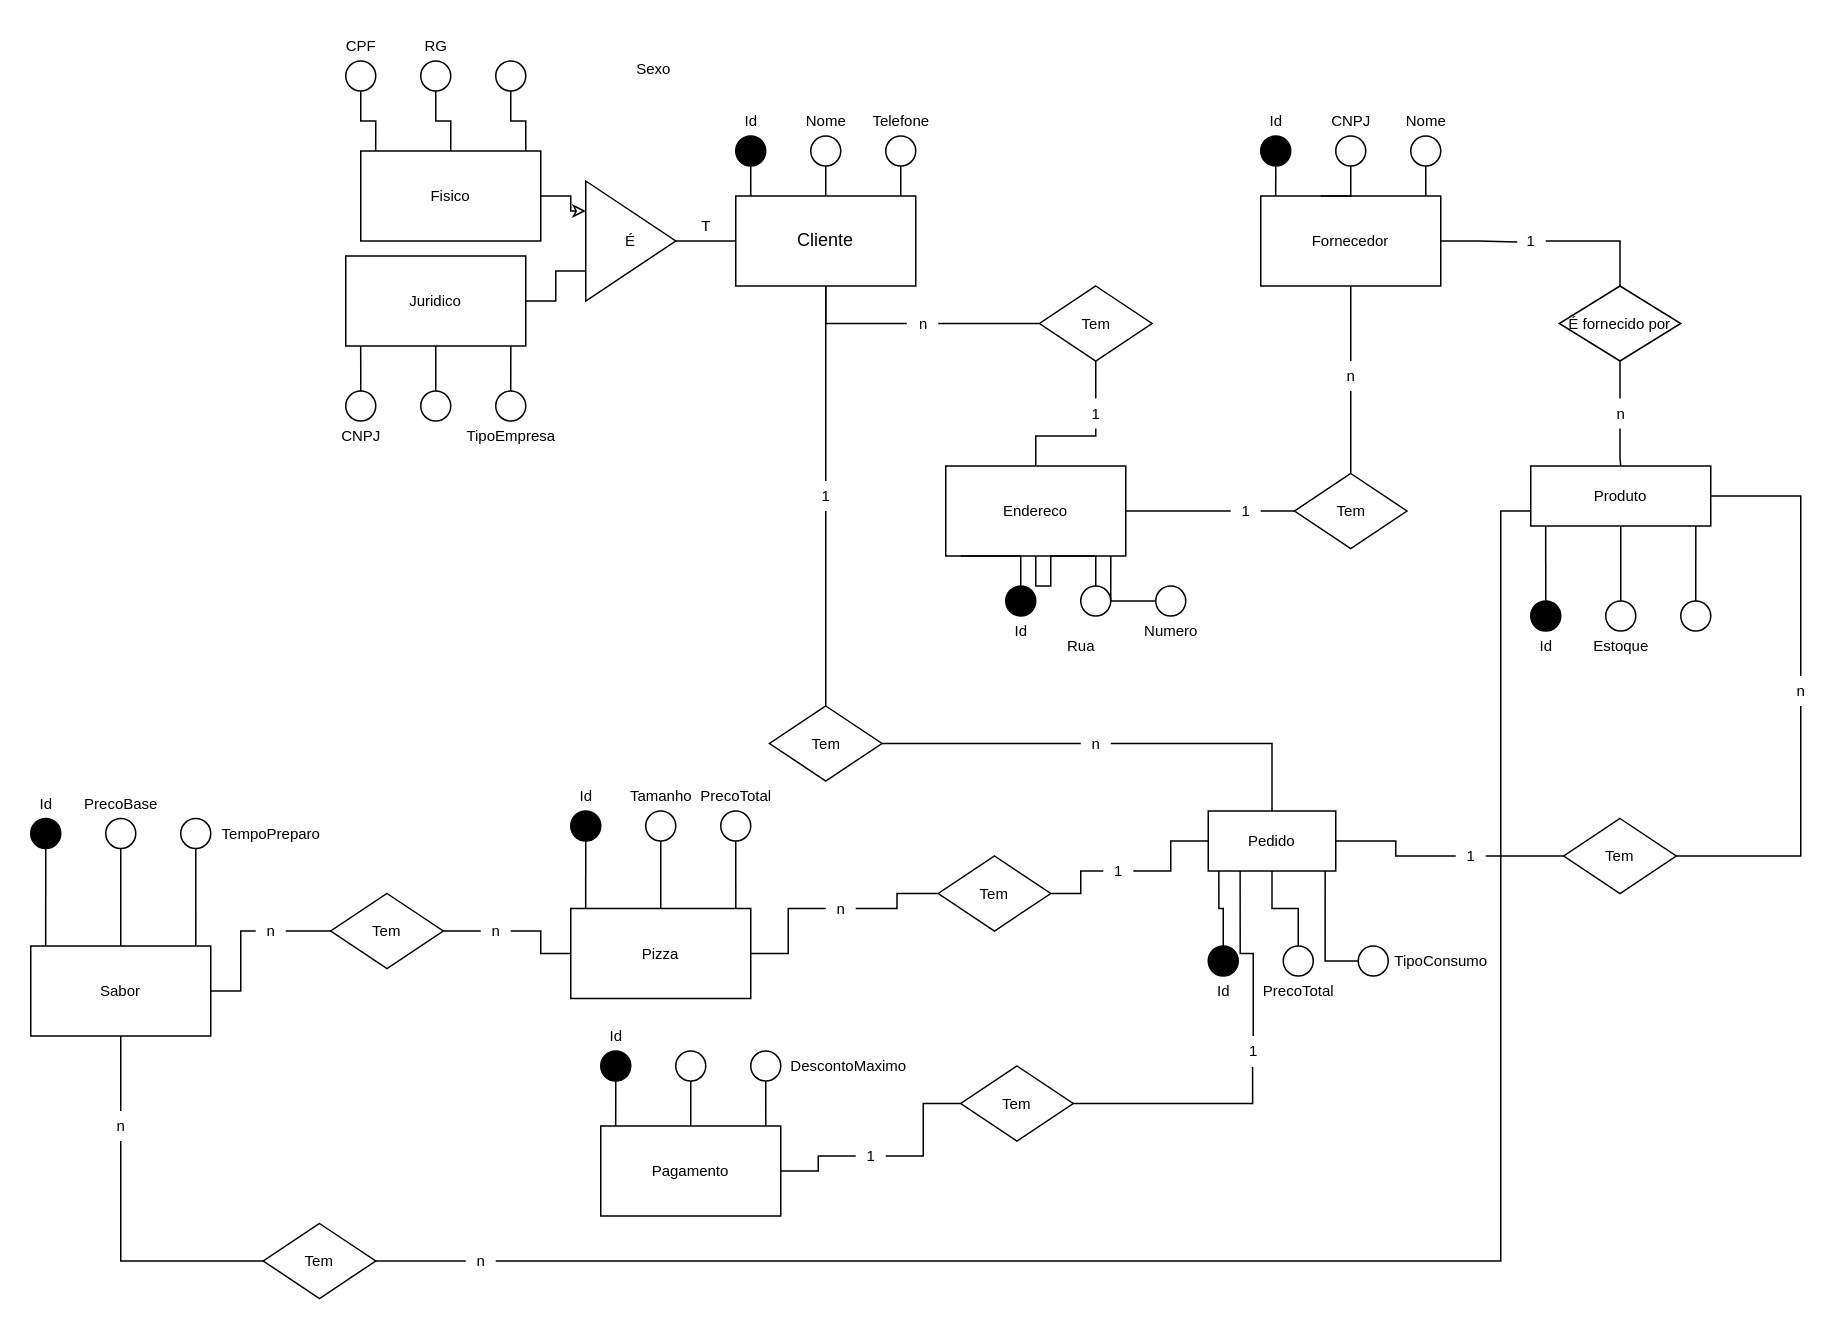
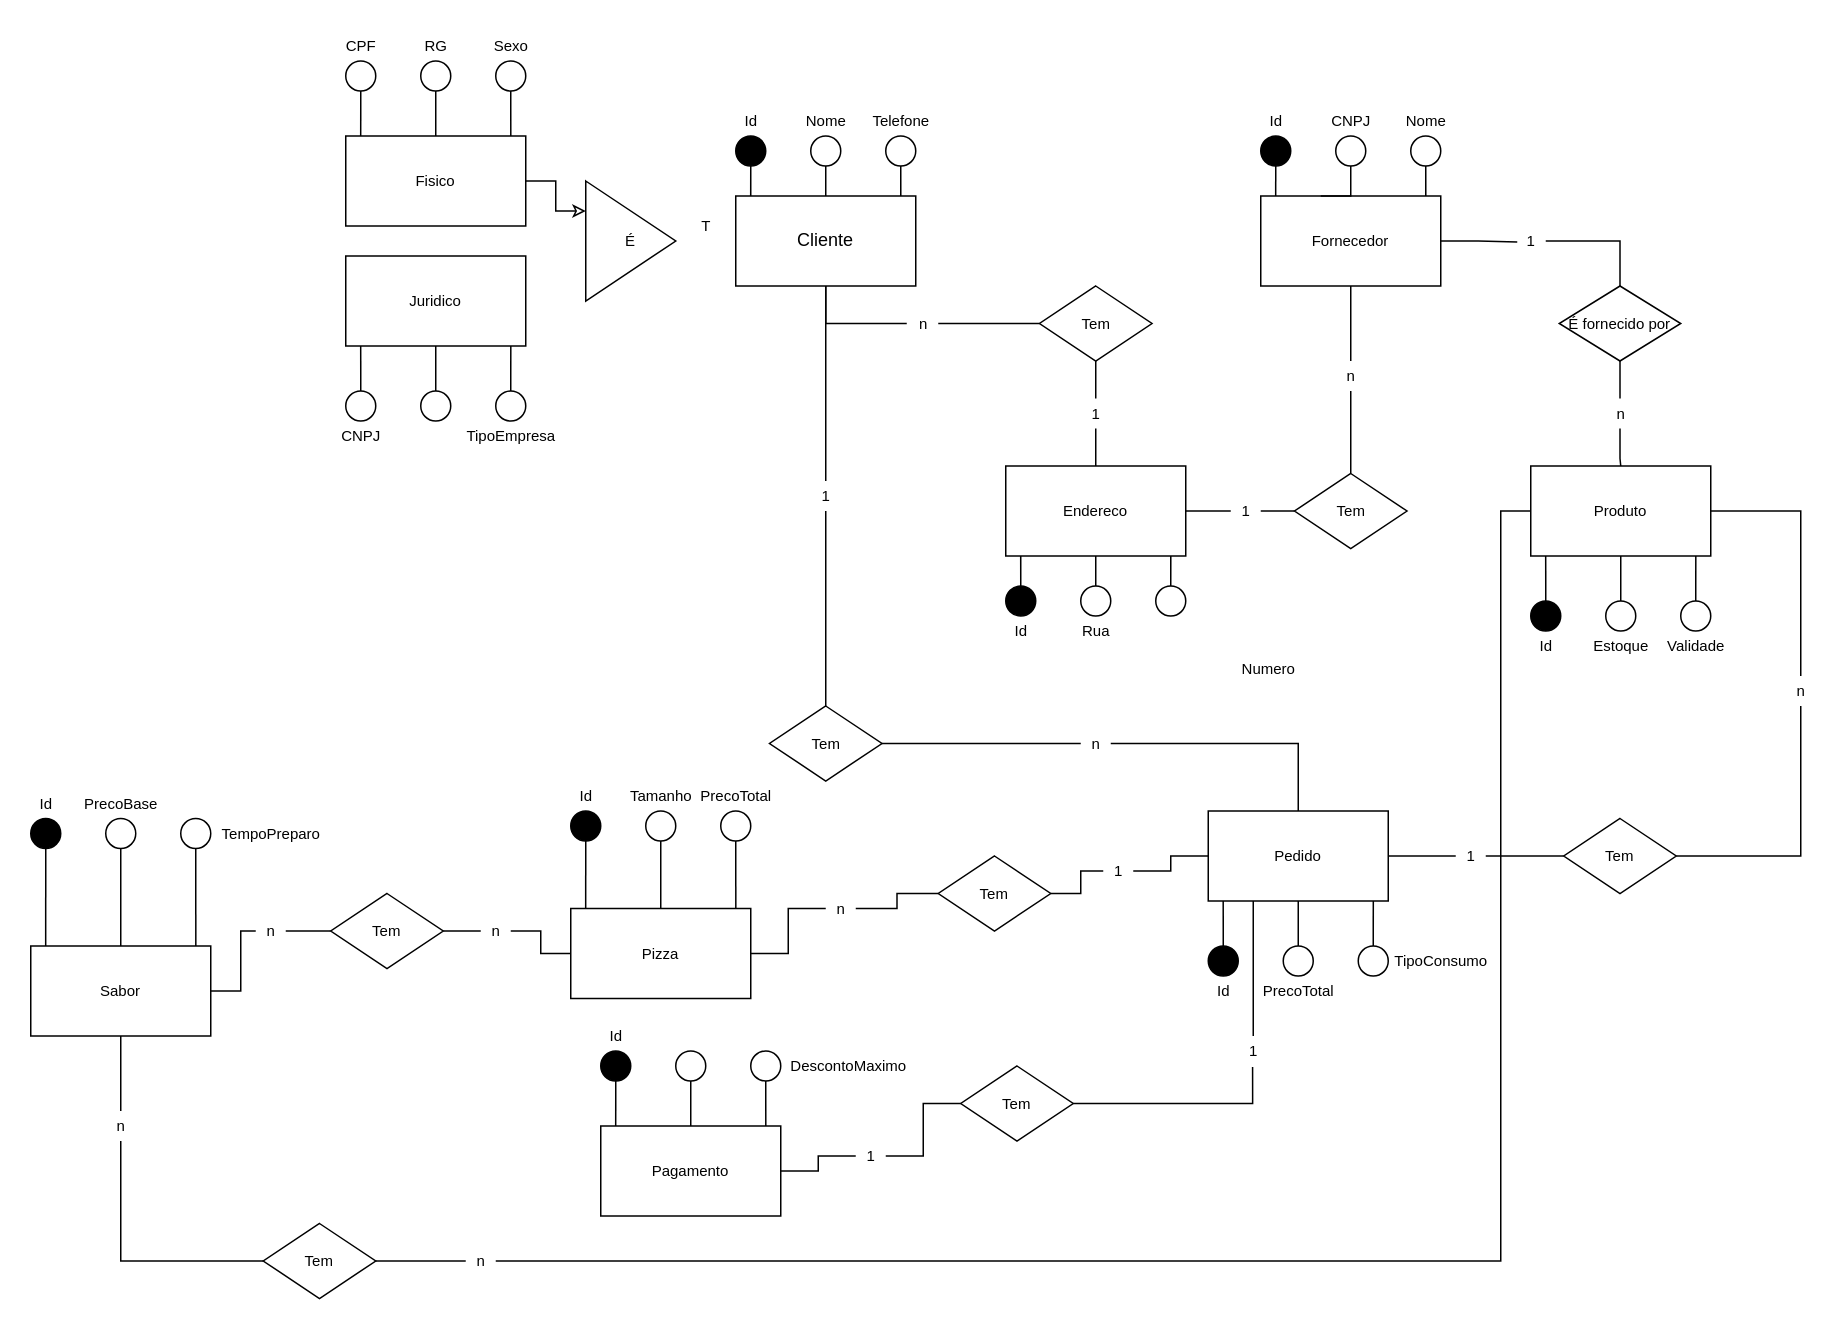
node "Sexo": moved (653, 68) -> (511, 46)
node "Fisico": moved (451, 196) -> (436, 181)
edge "É" -- "Cliente": removed
edge "É" -- "Juridico": removed
node "Produto": size 180x60 -> 180x90
node "Endereco": moved (1036, 511) -> (1096, 511)
node "Numero": moved (1171, 631) -> (1268, 668)
node "Rua": moved (1081, 646) -> (1096, 631)
node "Validade": added
node "Pedido": size 128x60 -> 180x90
